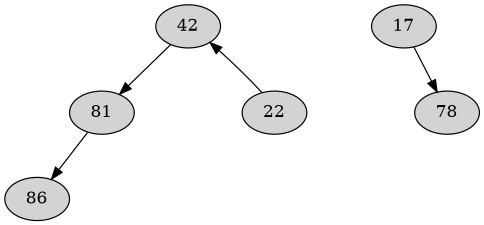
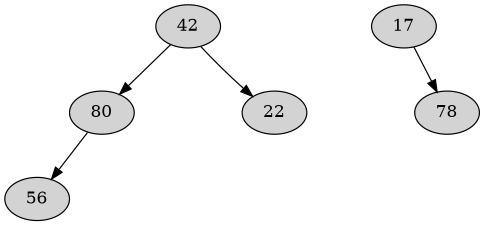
edge "22" -> "42": reversed
node "81": label "81" -> "80"
node "86": label "86" -> "56"
